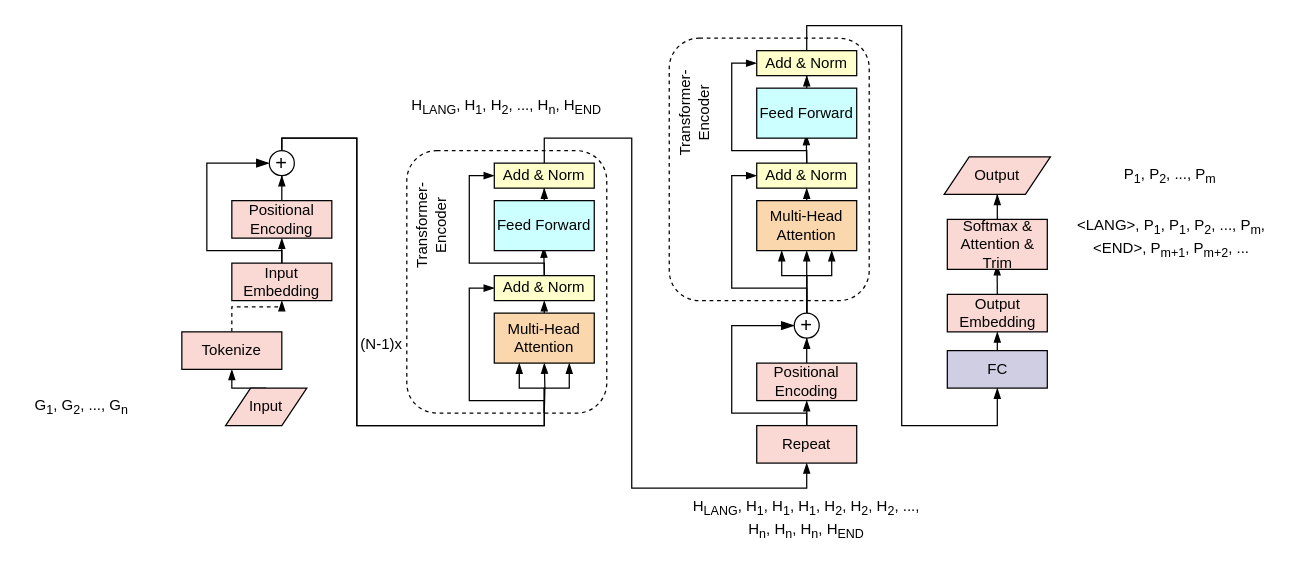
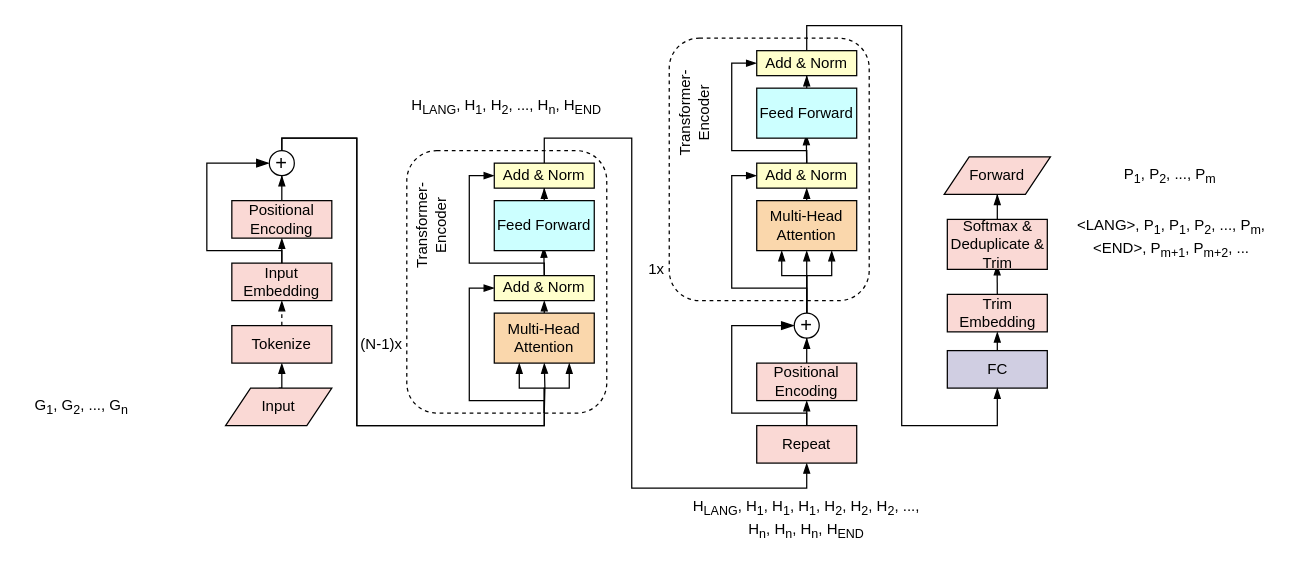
node "Output": label "Output" -> "Forward"
node "Softmax & Attention & Trim": label "Softmax & Attention & Trim" -> "Softmax & Deduplicate & Trim"
node "1x": added
node "Output Embedding": label "Output Embedding" -> "Trim Embedding"
node "Tokenize": moved (232, 351) -> (282, 344)
node "Input": size 81x38 -> 106x38
